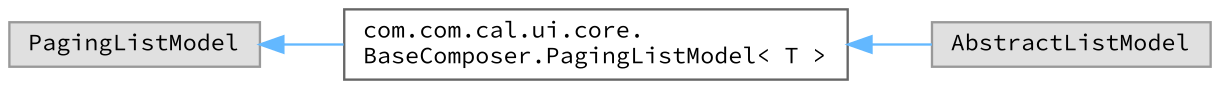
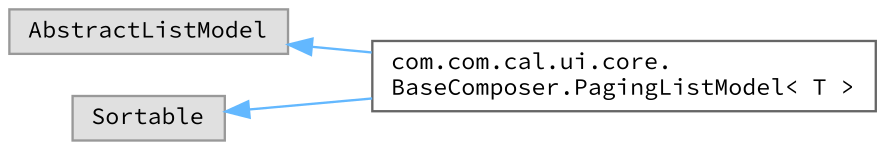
node "PagingListModel": label "PagingListModel" -> "Sortable"
edge "AbstractListModel" -> "com.com.cal.ui.core. BaseComposer.PagingListModel< T >": reversed
